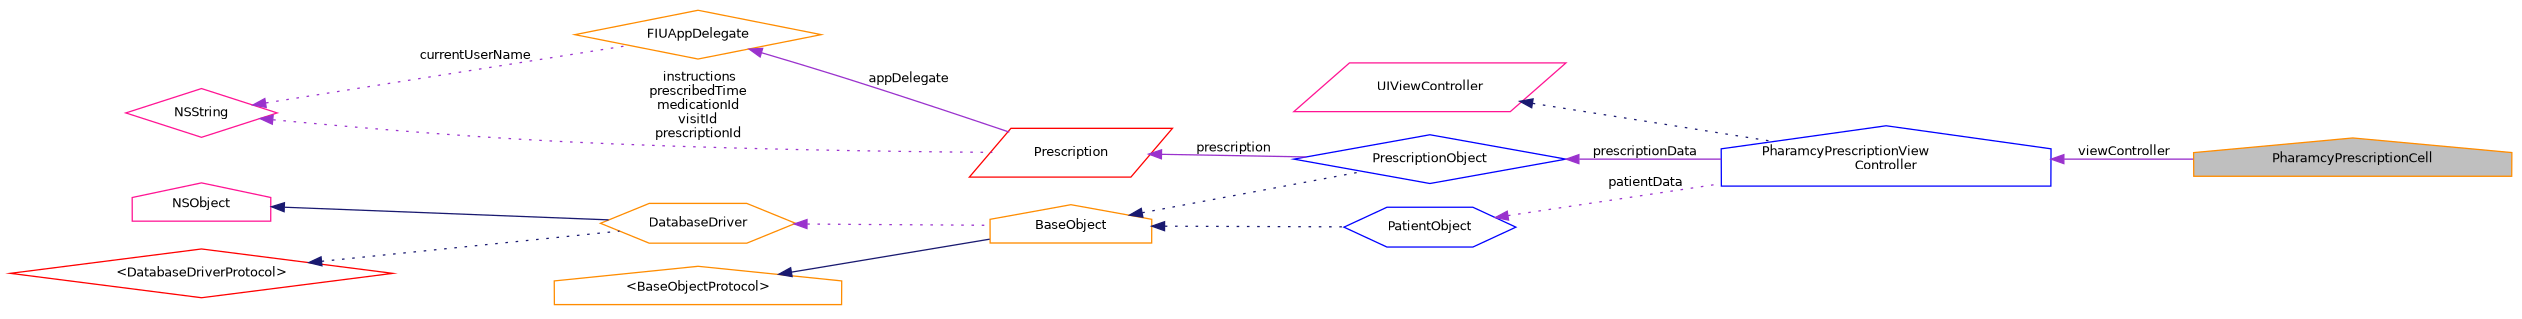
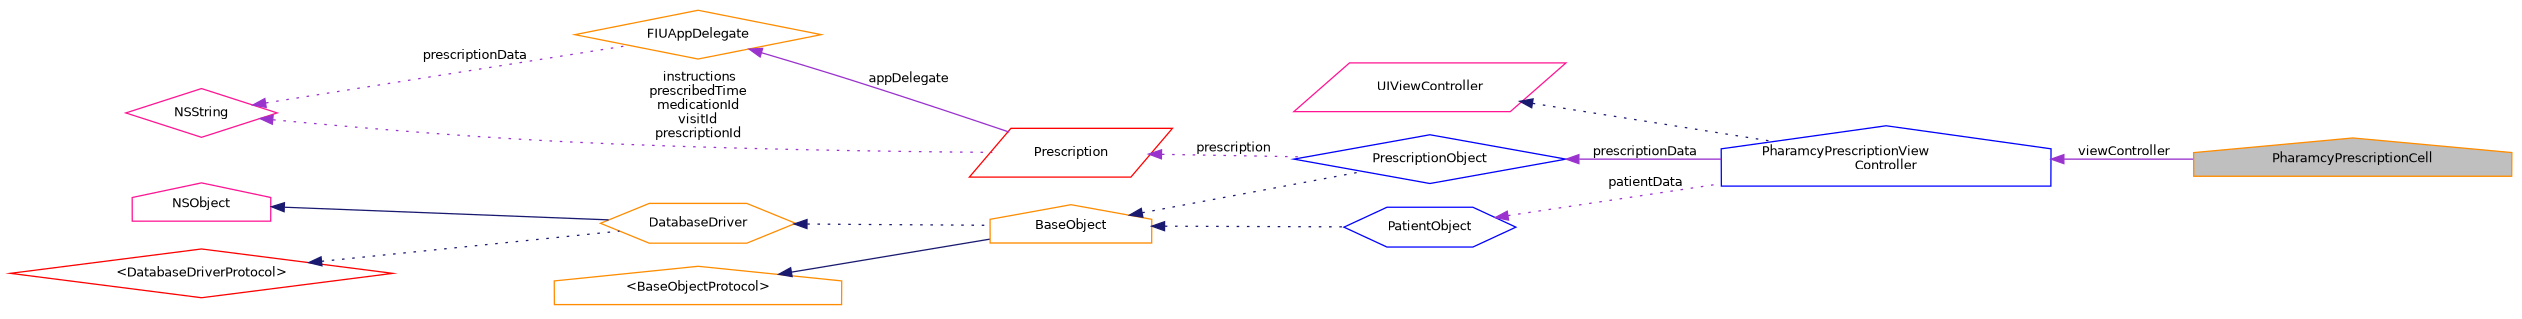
edge "FIUAppDelegate" -> "NSString": label " currentUserName" -> " prescriptionData"
edge "PrescriptionObject" -> "Prescription": style solid -> dotted
edge "BaseObject" -> "DatabaseDriver": color darkorchid3 -> midnightblue
